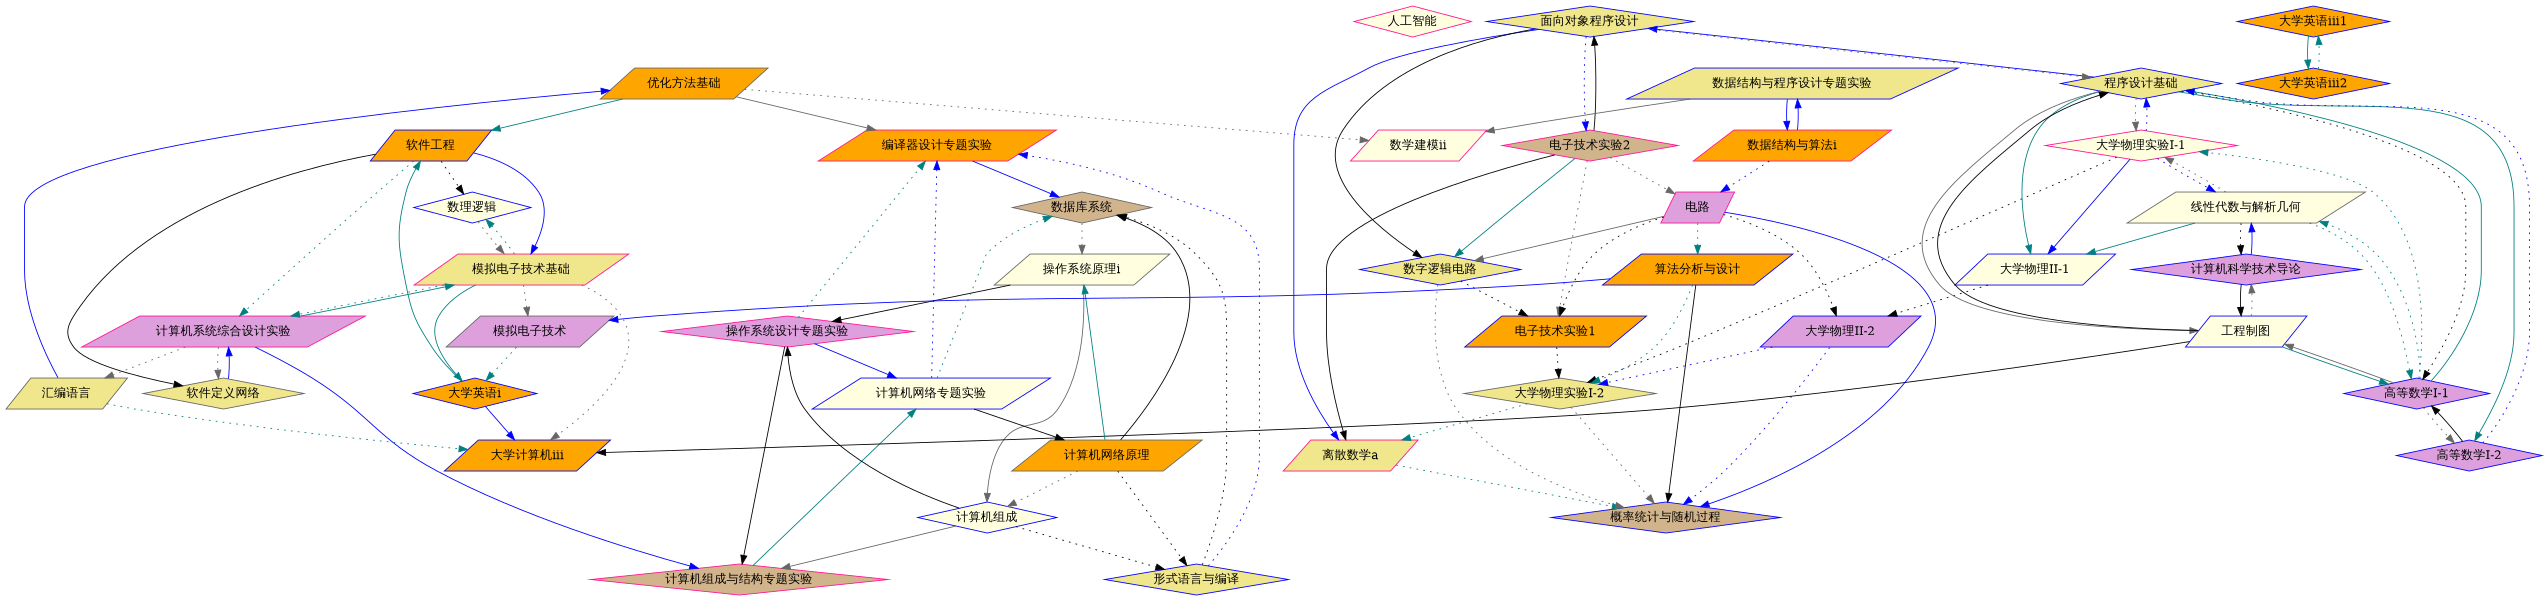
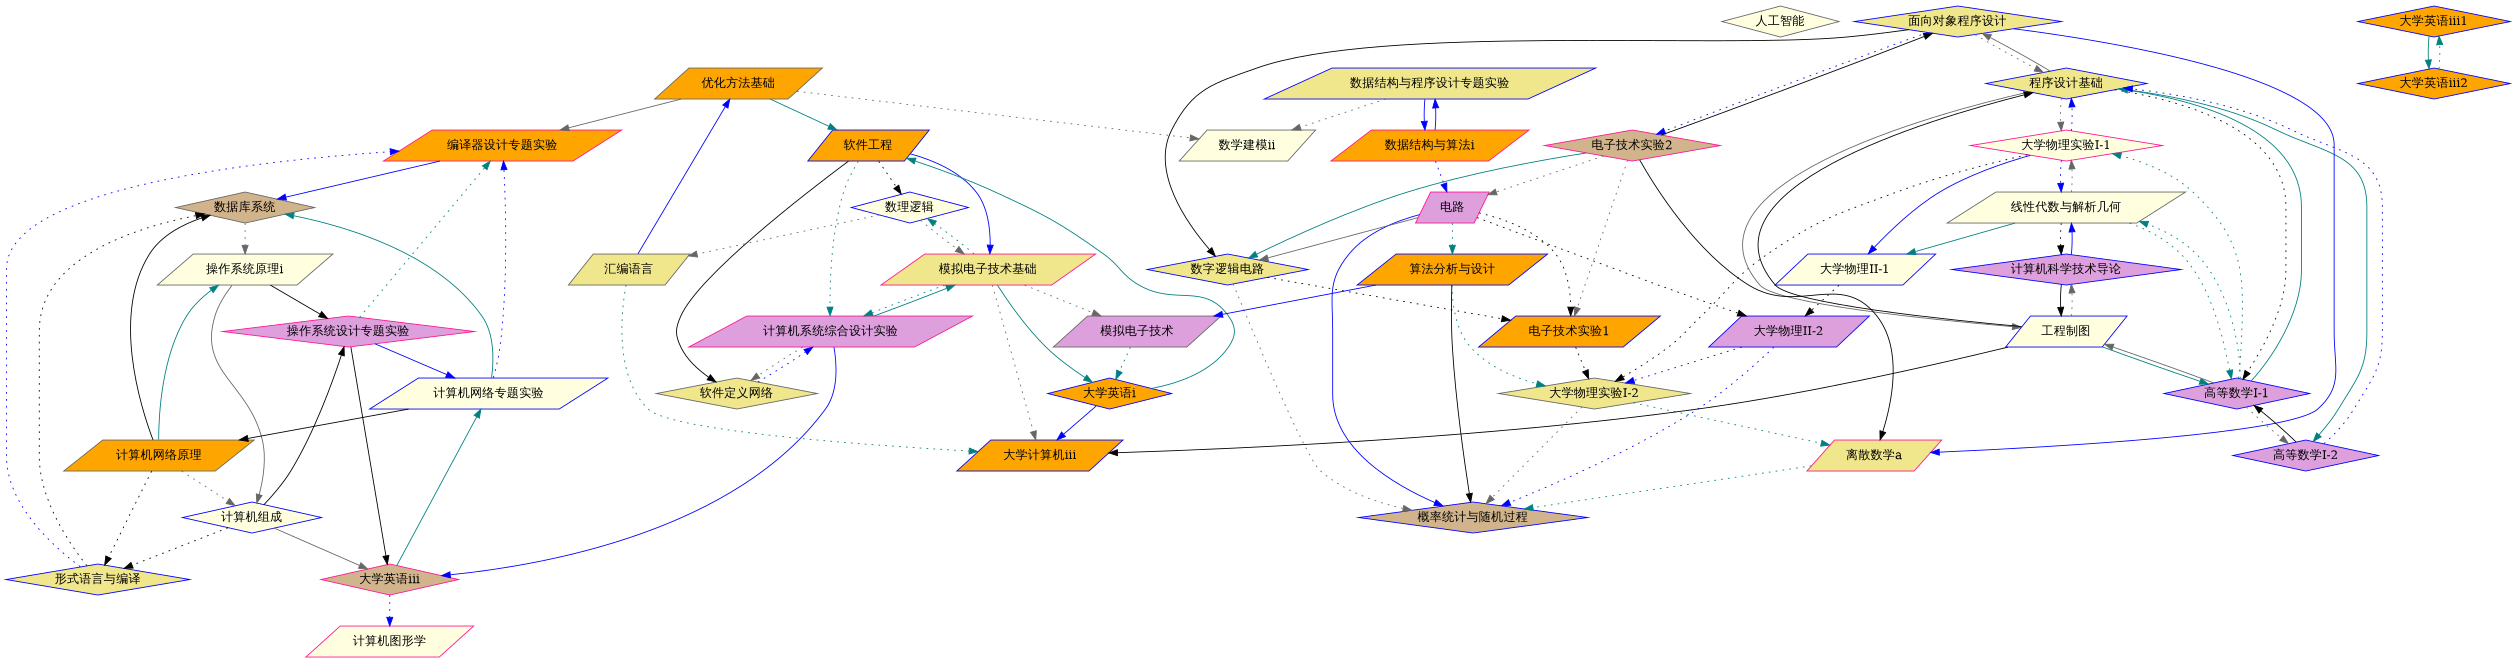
node "人工智能": color deeppink -> gray40
edge "程序设计基础" -> "面向对象程序设计": color blue -> gray40
edge "数据结构与程序设计专题实验" -> "数学建模ii": style solid -> dotted
node "数学建模ii": color deeppink -> gray40
edge "程序设计基础" -> "大学物理II-1": removed
edge "计算机网络专题实验" -> "数据库系统": style dotted -> solid
edge "计算机系统综合设计实验" -> "汇编语言": now "数理逻辑" -> "汇编语言"
edge "软件定义网络" -> "计算机系统综合设计实验": style solid -> dotted
node "计算机组成与结构专题实验": label "计算机组成与结构专题实验" -> "大学英语iii"
node "计算机图形学": added
